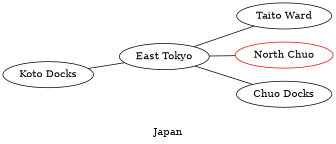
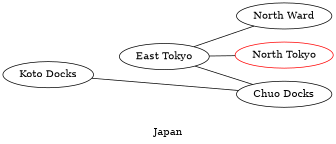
node "Taito Ward": label "Taito Ward" -> "North Ward"
node "North Chuo": label "North Chuo" -> "North Tokyo"
edge "East Tokyo" -- "Koto Docks": now "Chuo Docks" -- "Koto Docks"
